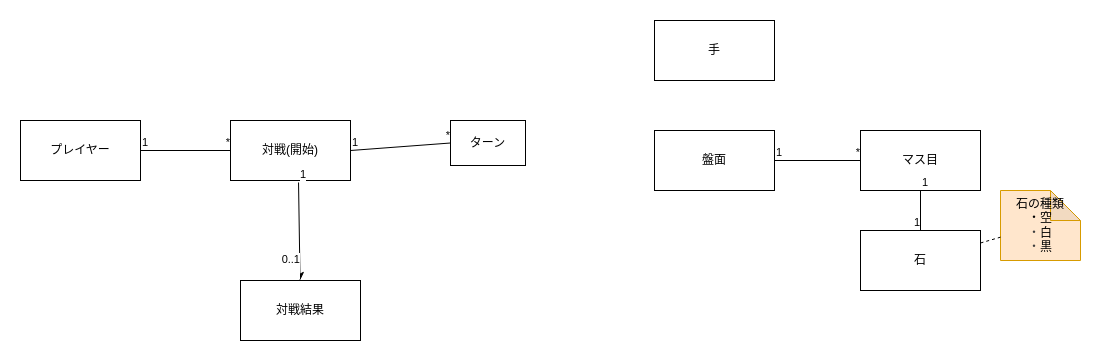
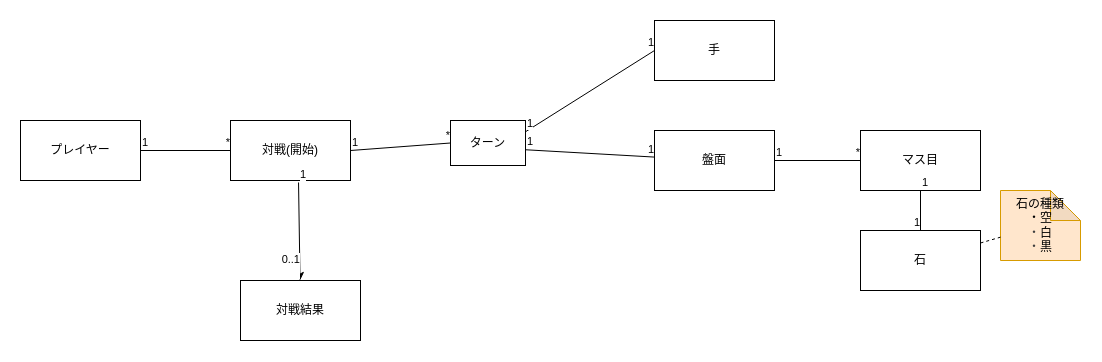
edge "手" -- "ターン": added, labels "1", "1"
edge "ターン" -- "盤面": added, labels "1", "1"
